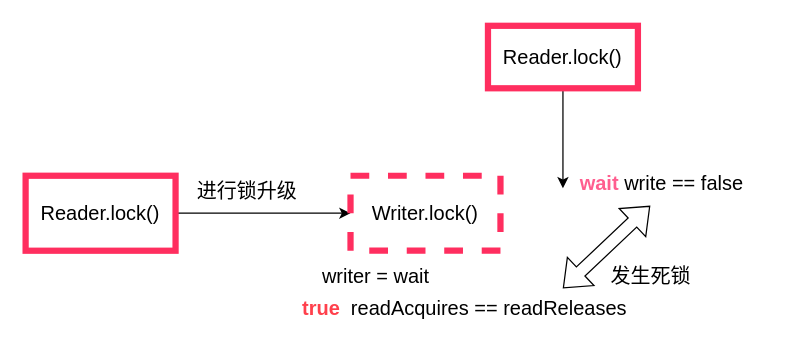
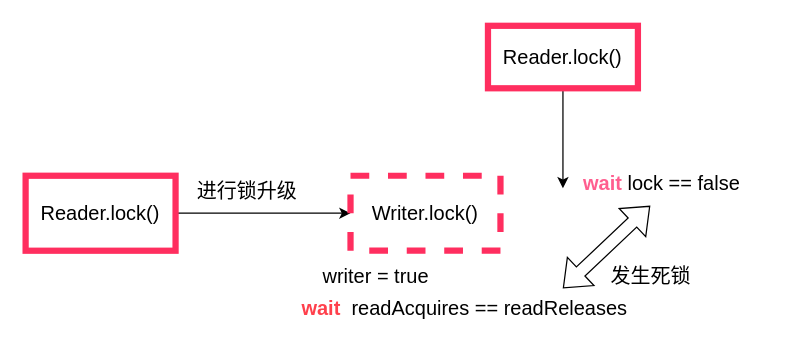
node "wait write == false": label "wait write == false" -> "wait lock == false"
node "writer = wait": label "writer = wait" -> "writer = true"
node "true readAcquires == readReleases": label "true readAcquires == readReleases" -> "wait readAcquires == readReleases"
